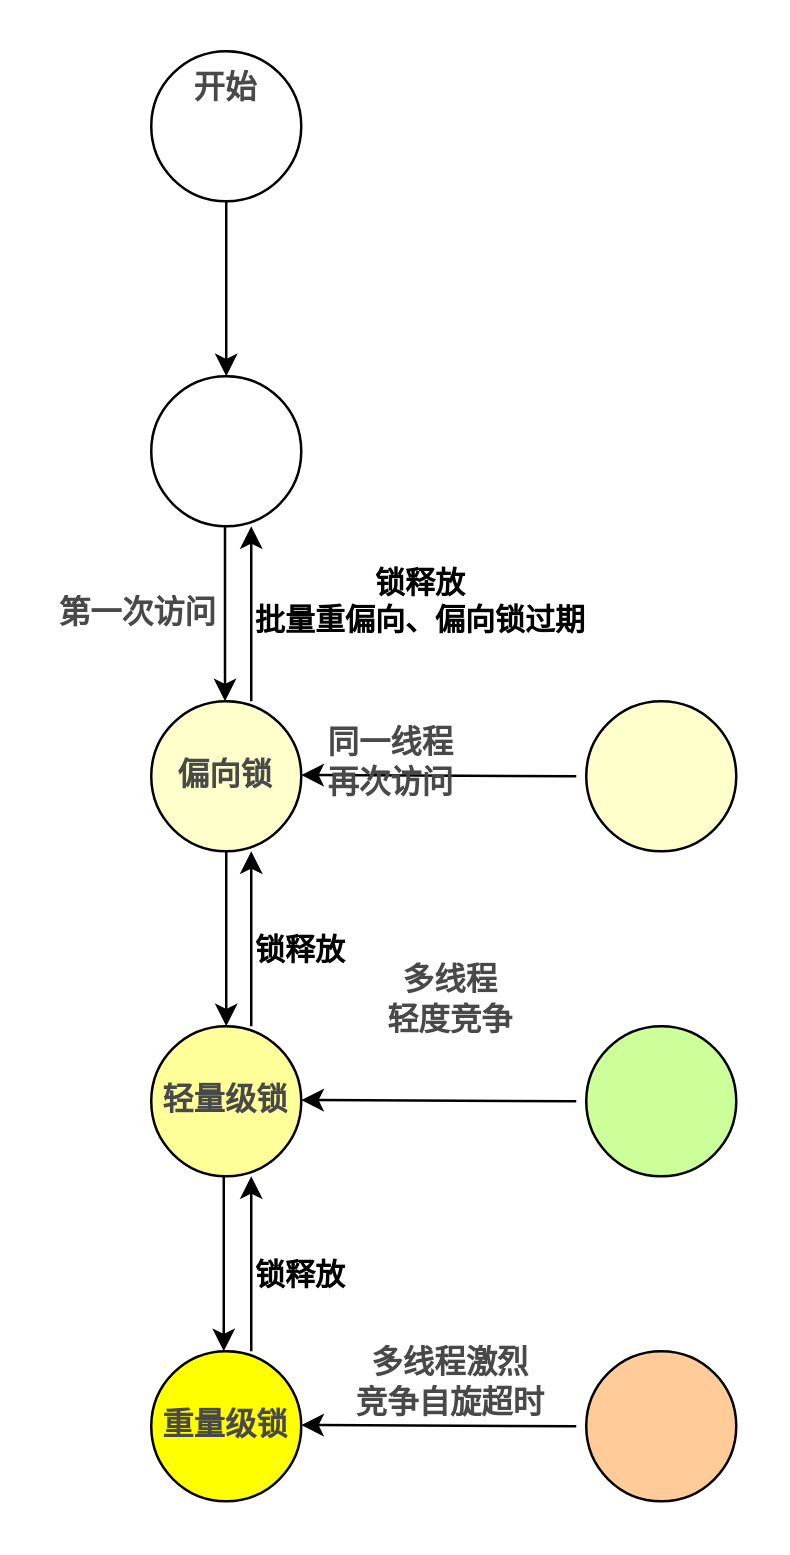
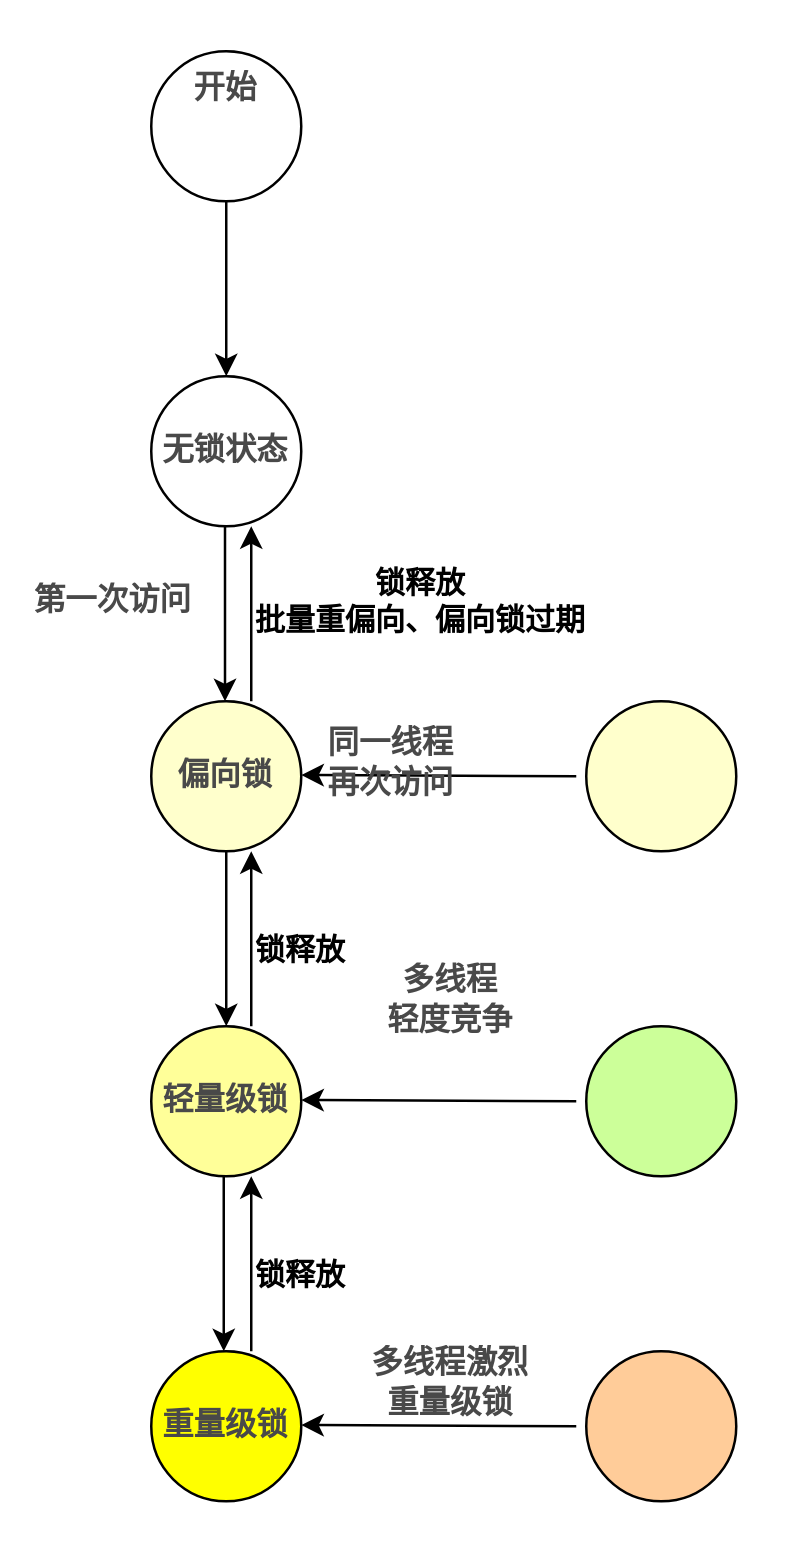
node "无锁状态": added
node "第一次访问": moved (139, 614) -> (114, 601)
node "多线程激烈竞争自旋超时": label "多线程激烈竞争自旋超时" -> "多线程激烈重量级锁"
